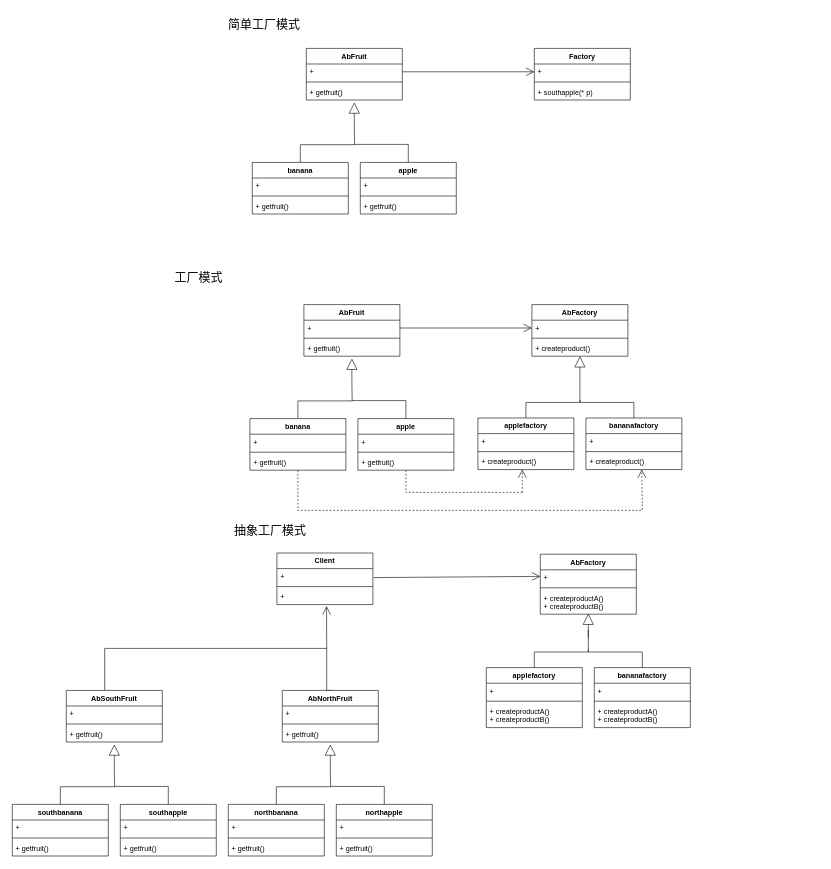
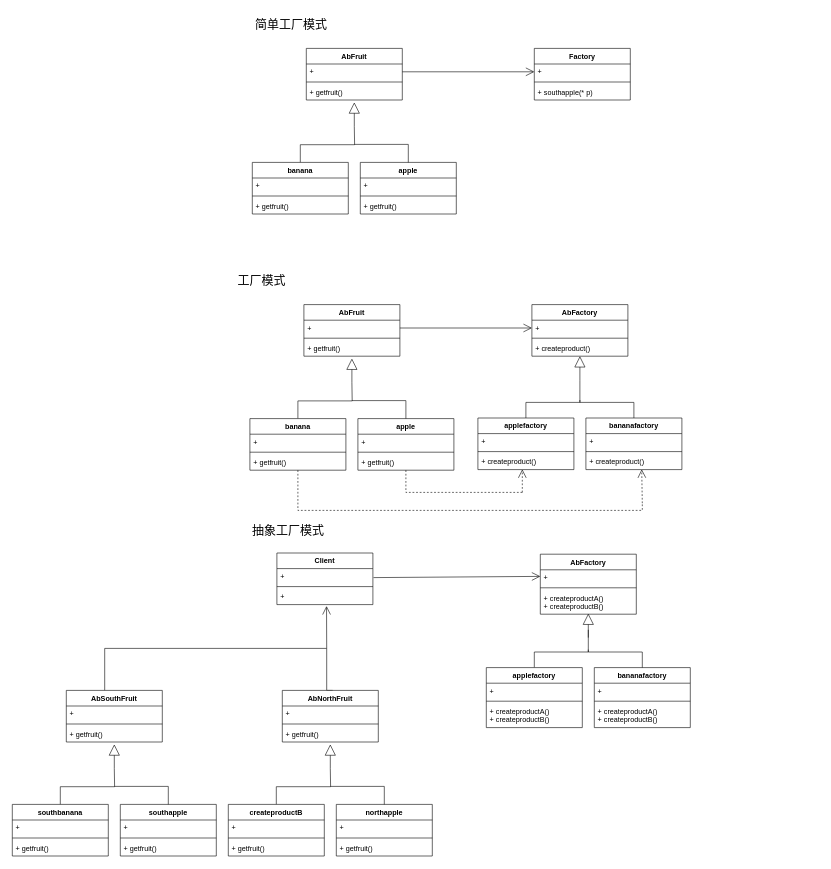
node "简单工厂模式": moved (264, 24) -> (291, 24)
node "工厂模式": moved (199, 278) -> (262, 281)
node "抽象工厂模式": moved (270, 530) -> (288, 530)
node "northbanana": label "northbanana" -> "createproductB"
